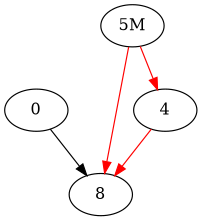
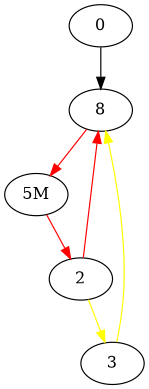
edge "5M" -> "8": reversed
node "4": label "4" -> "2"
node "3": added
